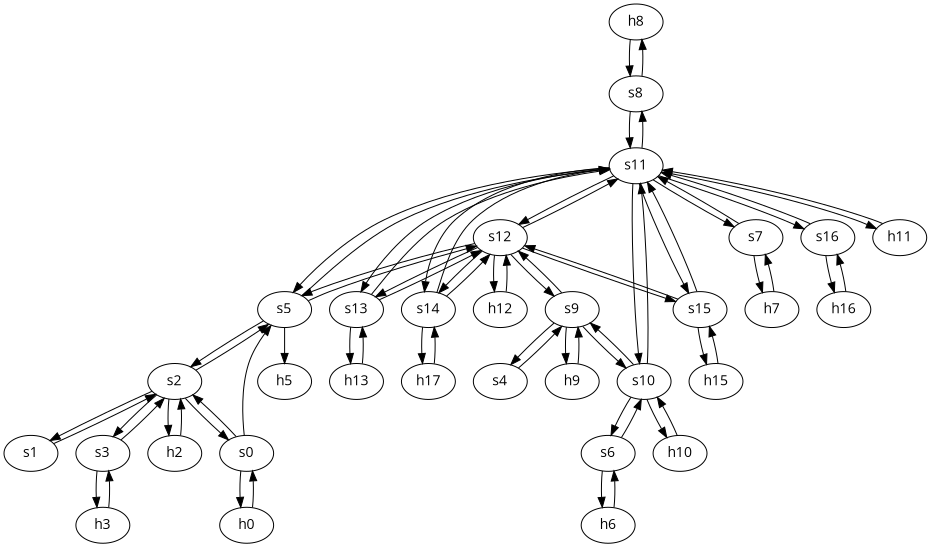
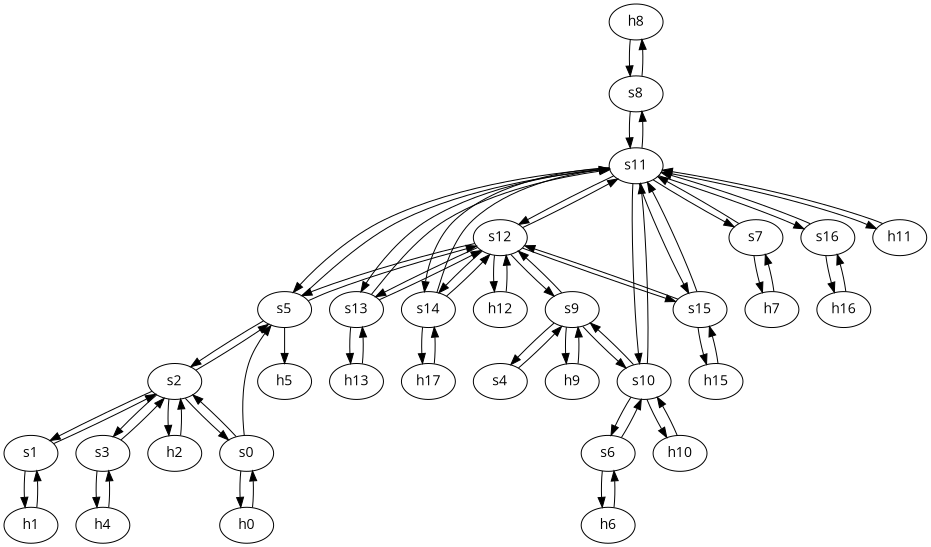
node "h1": added
node "h3": label "h3" -> "h4"
